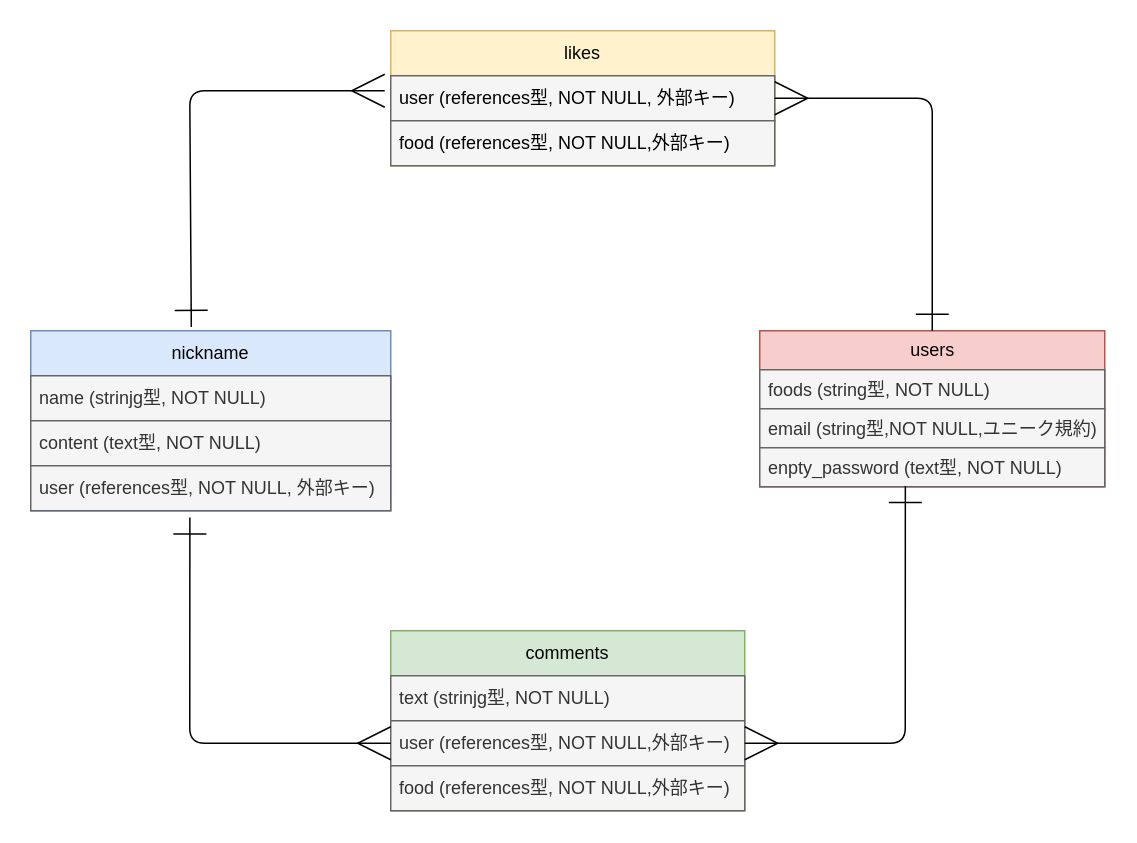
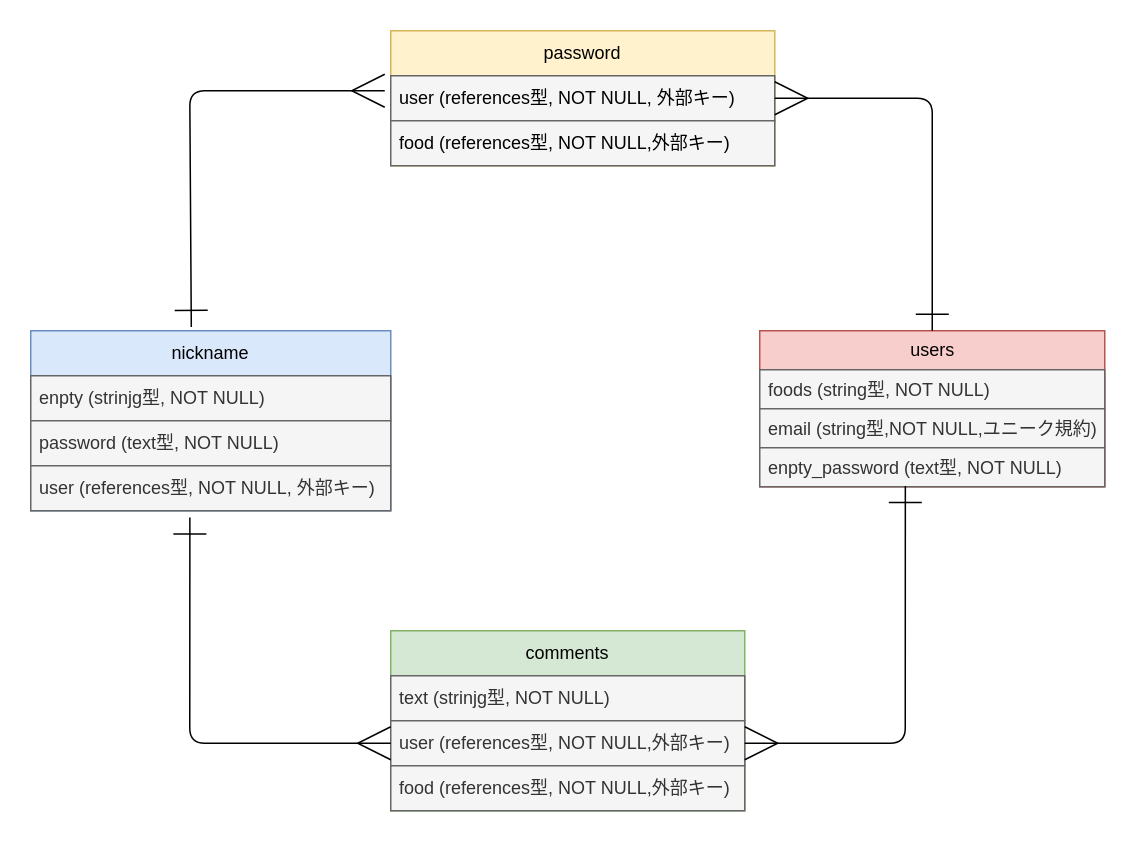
node "likes": label "likes" -> "password"
node "name (strinjg型, NOT NULL)": label "name (strinjg型, NOT NULL)" -> "enpty (strinjg型, NOT NULL)"
node "content (text型, NOT NULL)": label "content (text型, NOT NULL)" -> "password (text型, NOT NULL)"
